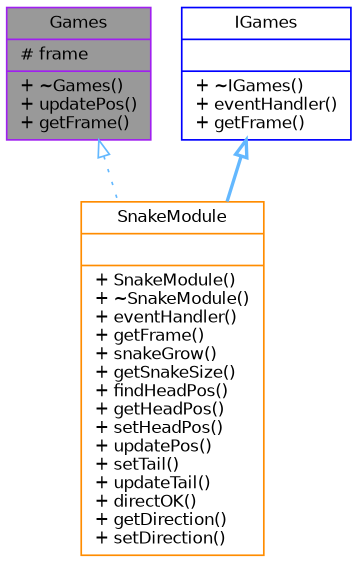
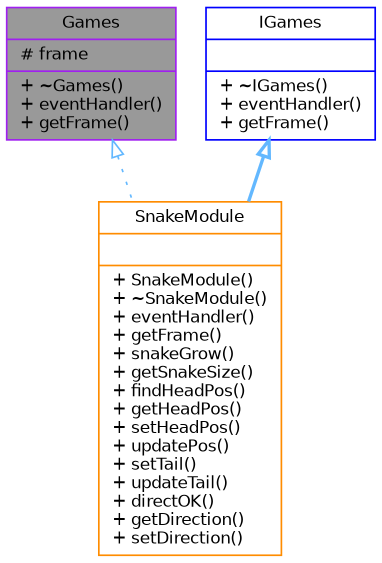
node "Games": text "+ updatePos()" -> "+ eventHandler()"
